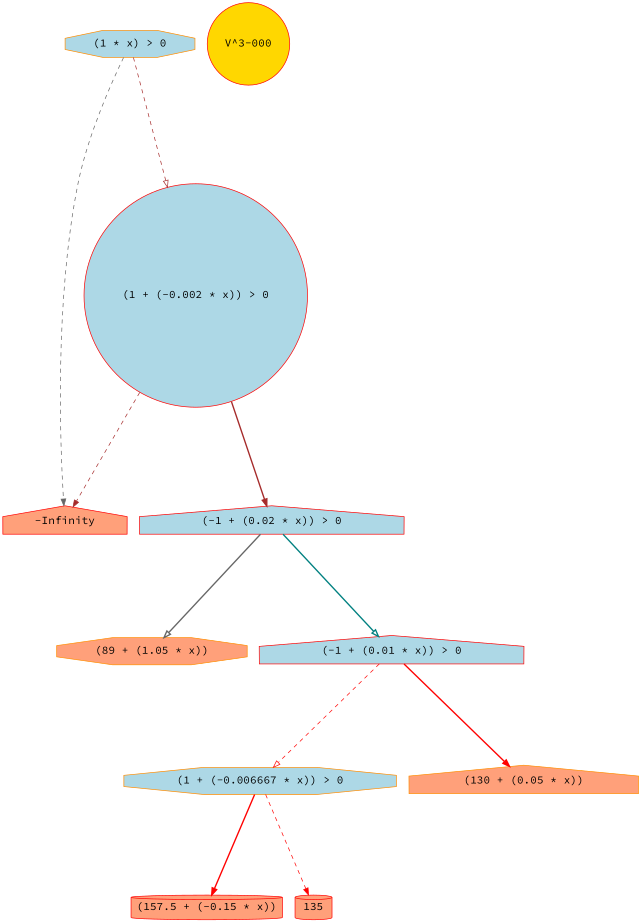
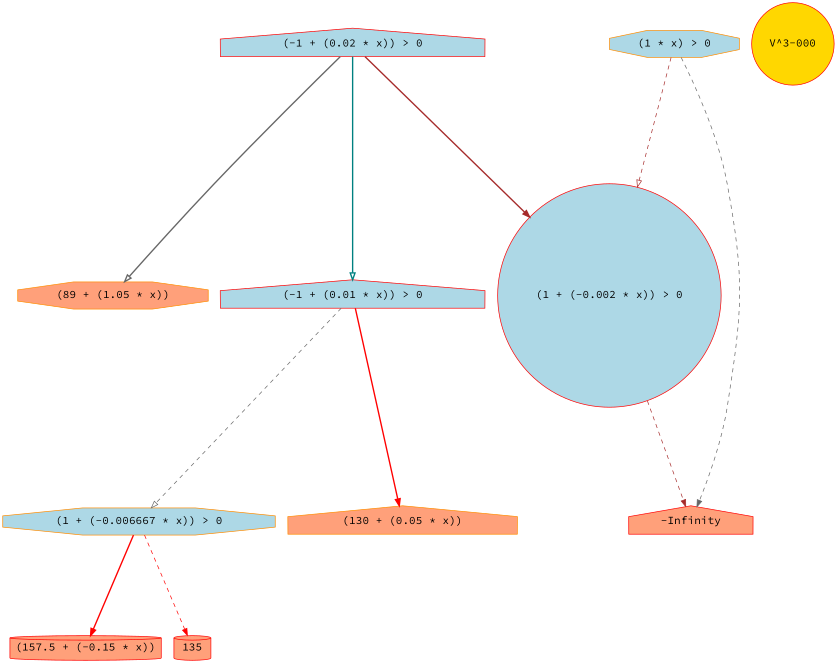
edge "(1 + (-0.002 * x)) > 0" -> "(-1 + (0.02 * x)) > 0": reversed
edge "(-1 + (0.01 * x)) > 0" -> "(1 + (-0.006667 * x)) > 0": color red -> gray40
